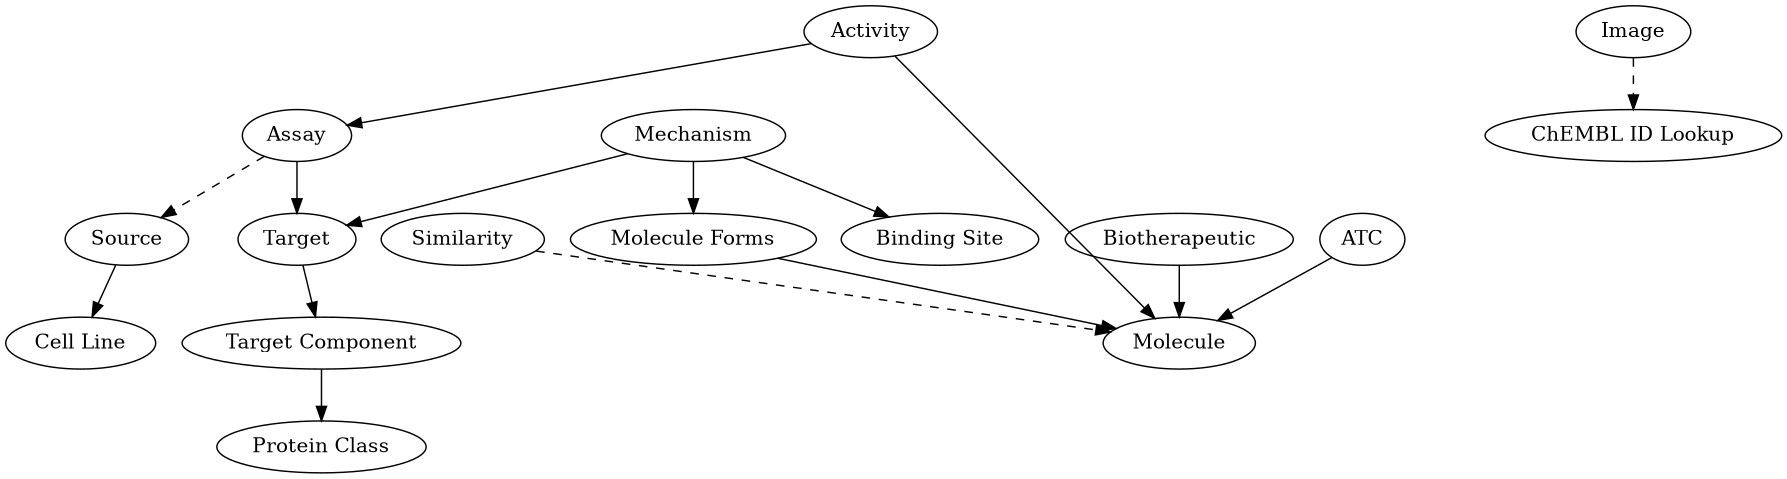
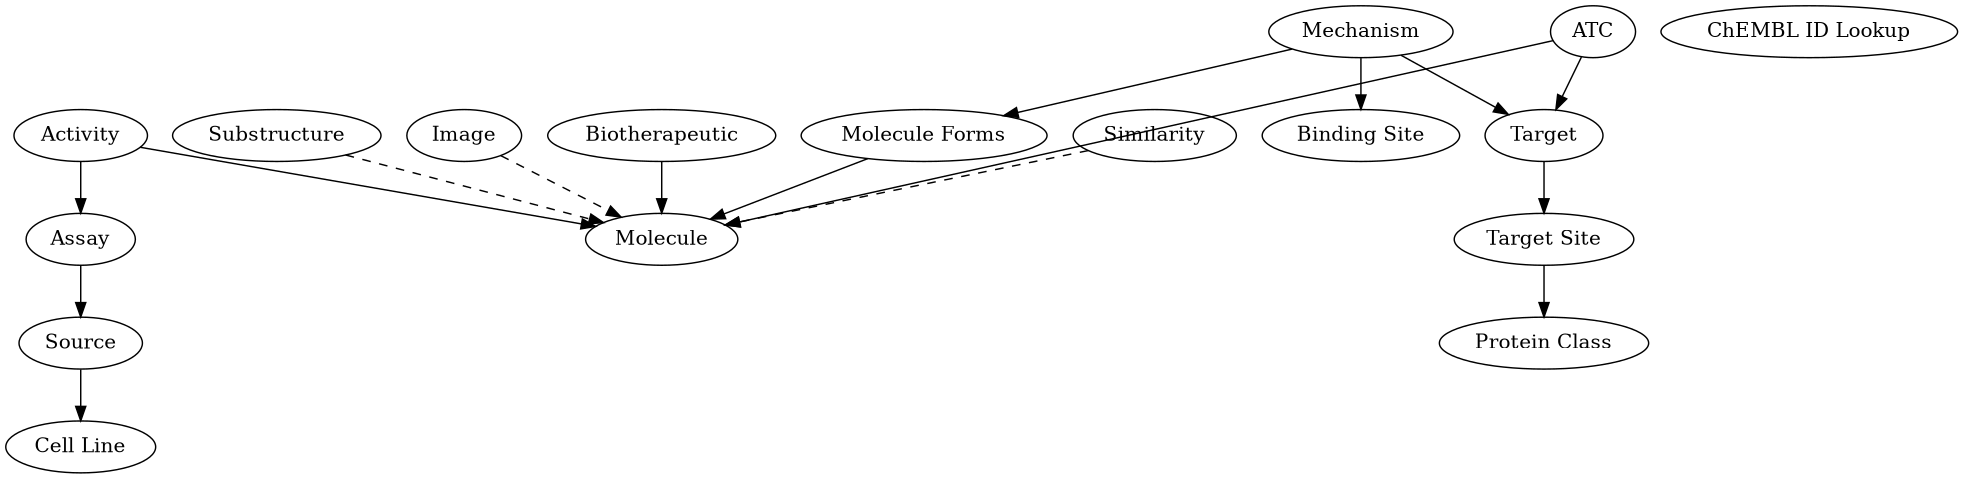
edge "Image" -> "ChEMBL ID Lookup": now "Image" -> "Molecule"
node "Substructure": added
edge "Assay" -> "Target": now "ATC" -> "Target"
edge "Assay" -> "Source": style dashed -> solid
node "Target Component": label "Target Component" -> "Target Site"
